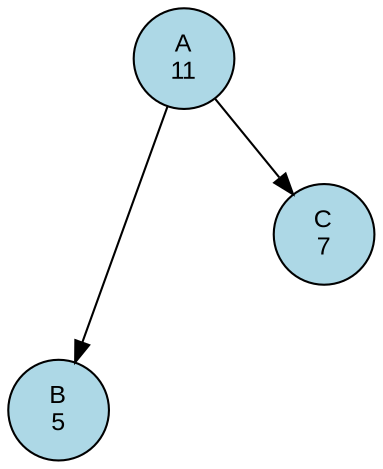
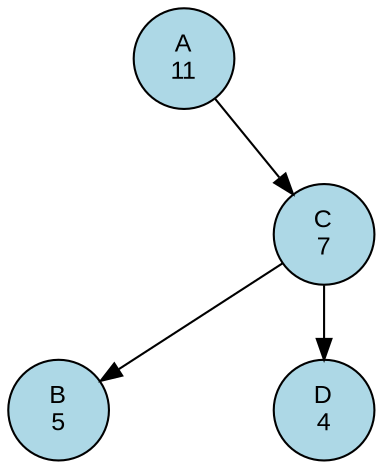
edge "A 11" -> "B 5": now "C 7" -> "B 5"
node "D 4": added
